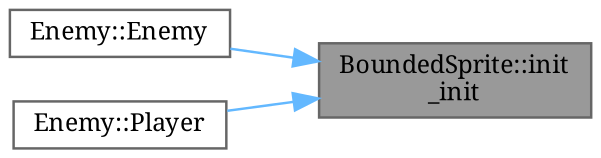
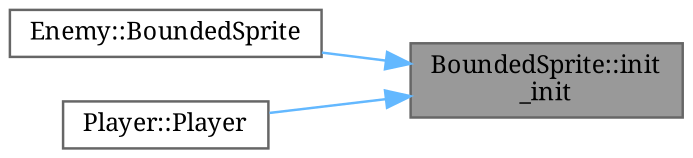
node "Enemy::Enemy": label "Enemy::Enemy" -> "Enemy::BoundedSprite"
node "Enemy::Player": label "Enemy::Player" -> "Player::Player"
